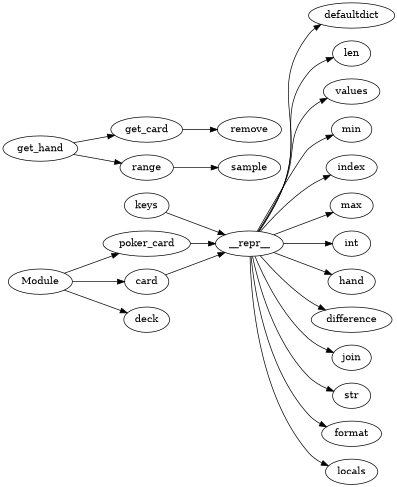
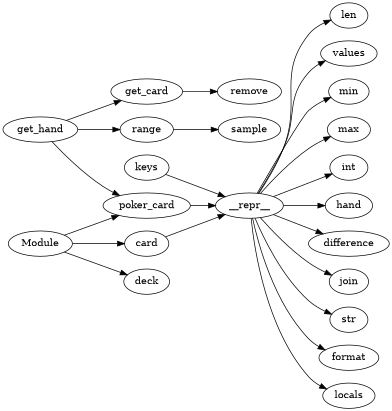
node "defaultdict": removed
node "index": removed
edge "get_hand" -> "poker_card": added
